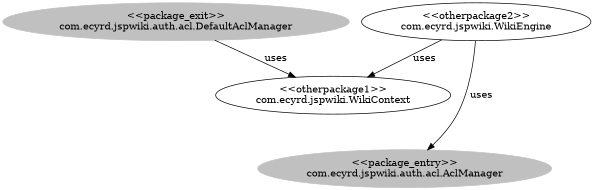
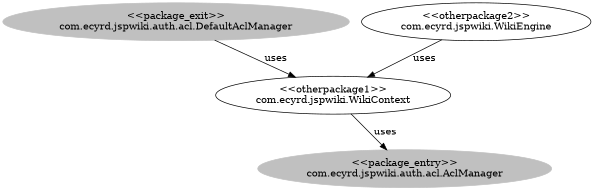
edge "<<otherpackage2>> com.ecyrd.jspwiki.WikiEngine" -> "<<package_entry>> com.ecyrd.jspwiki.auth.acl.AclManager": now "<<otherpackage1>> com.ecyrd.jspwiki.WikiContext" -> "<<package_entry>> com.ecyrd.jspwiki.auth.acl.AclManager"
